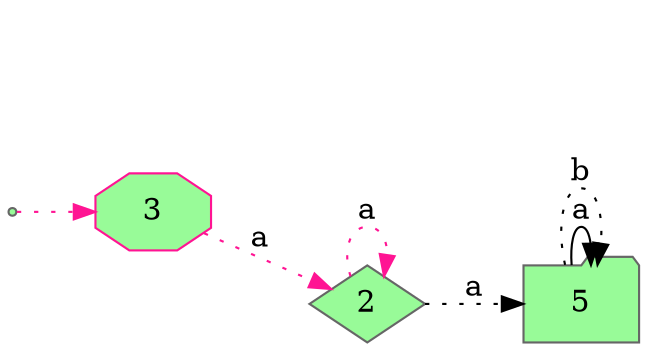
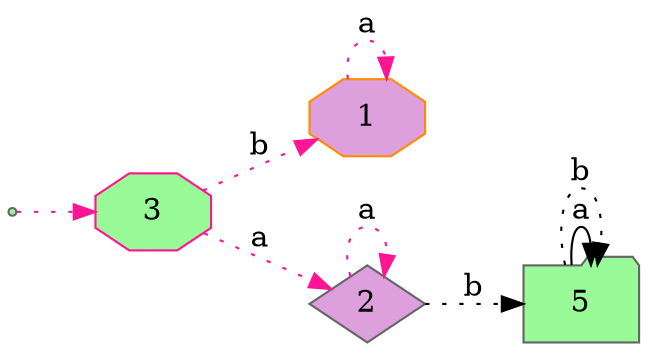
node "1": added
edge "2" -> "5": label "a" -> "b"
node "2": fillcolor palegreen -> plum
